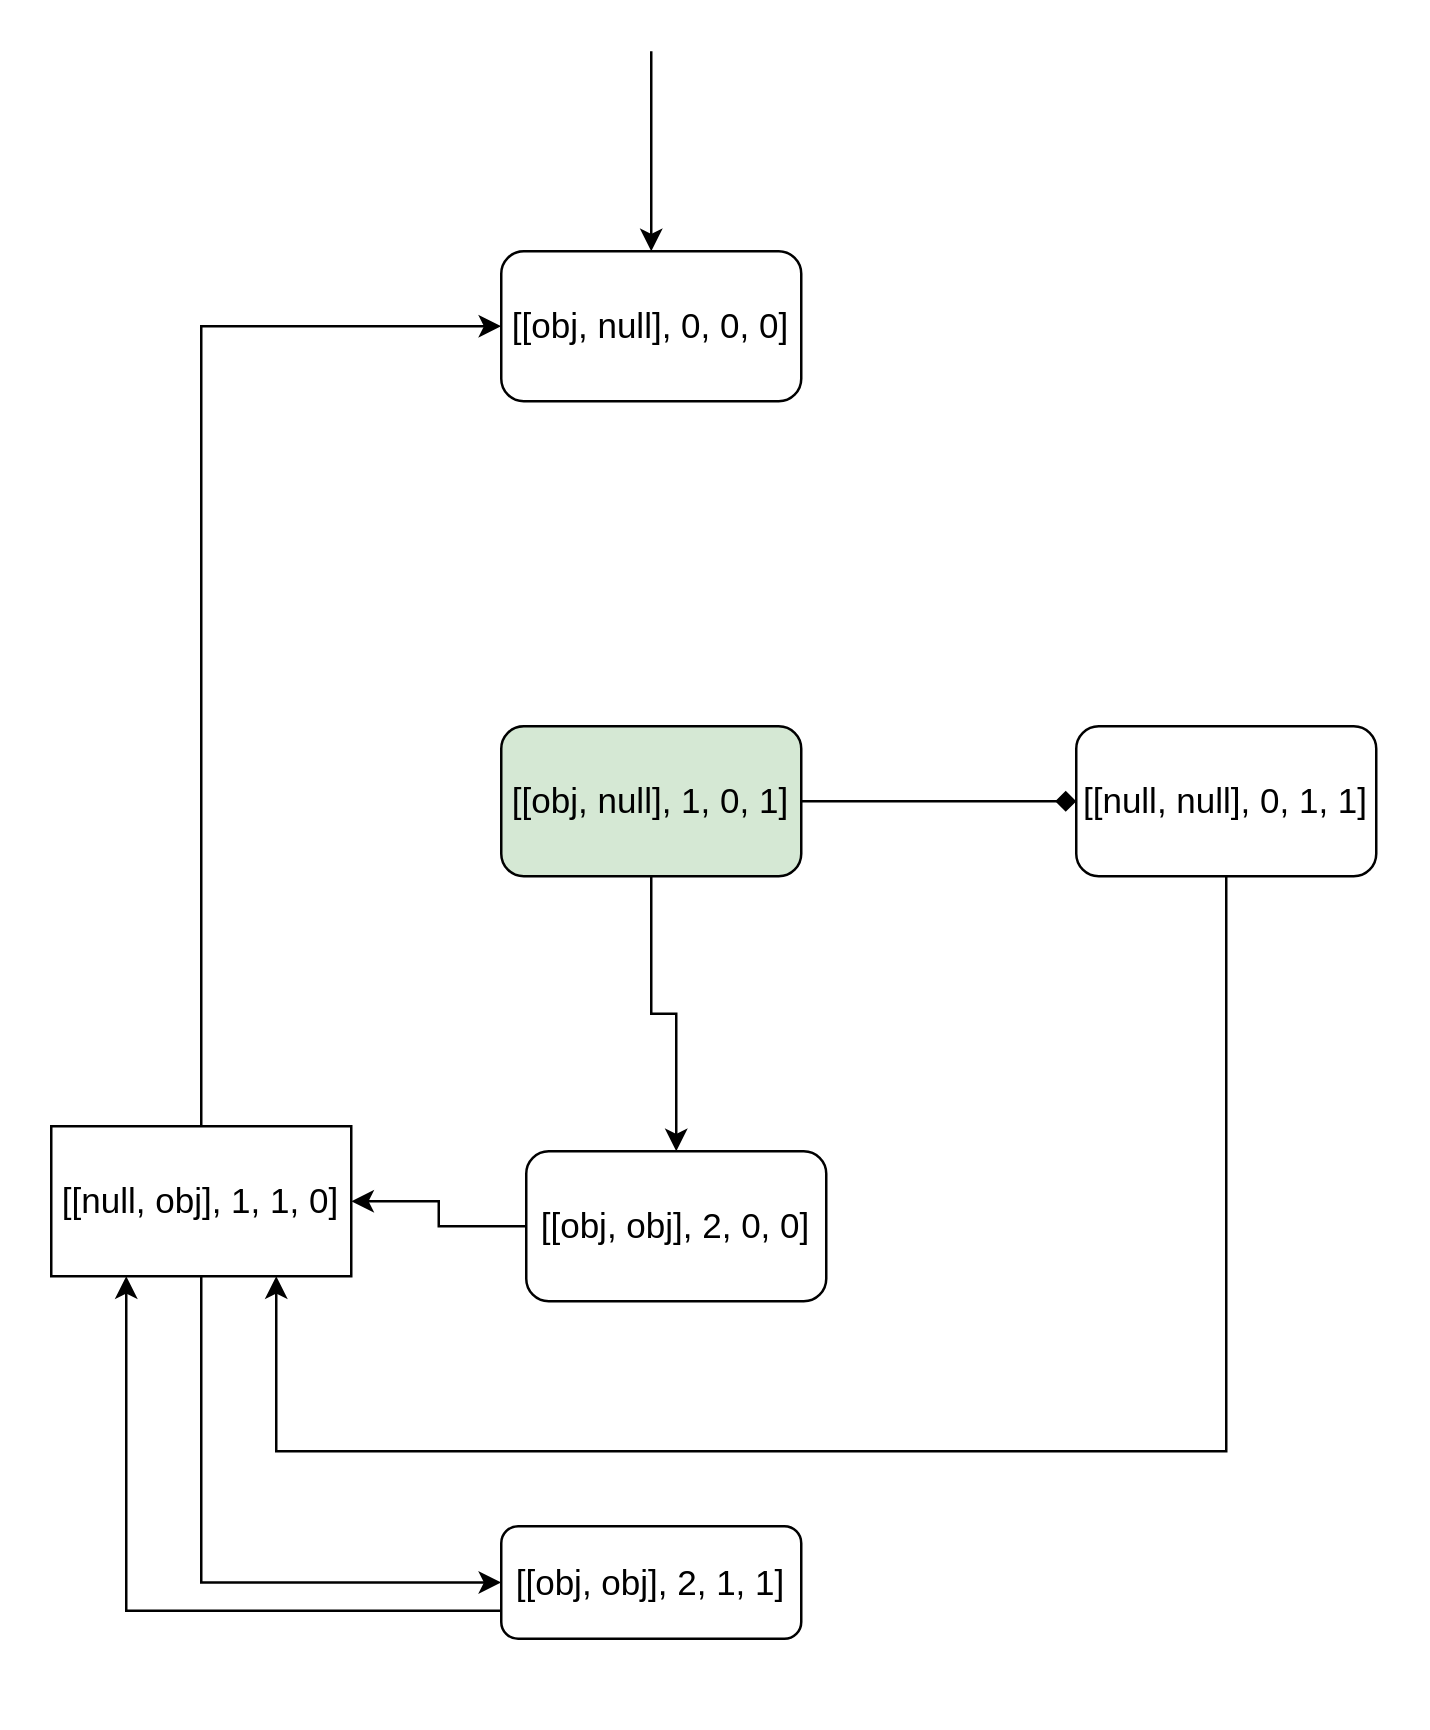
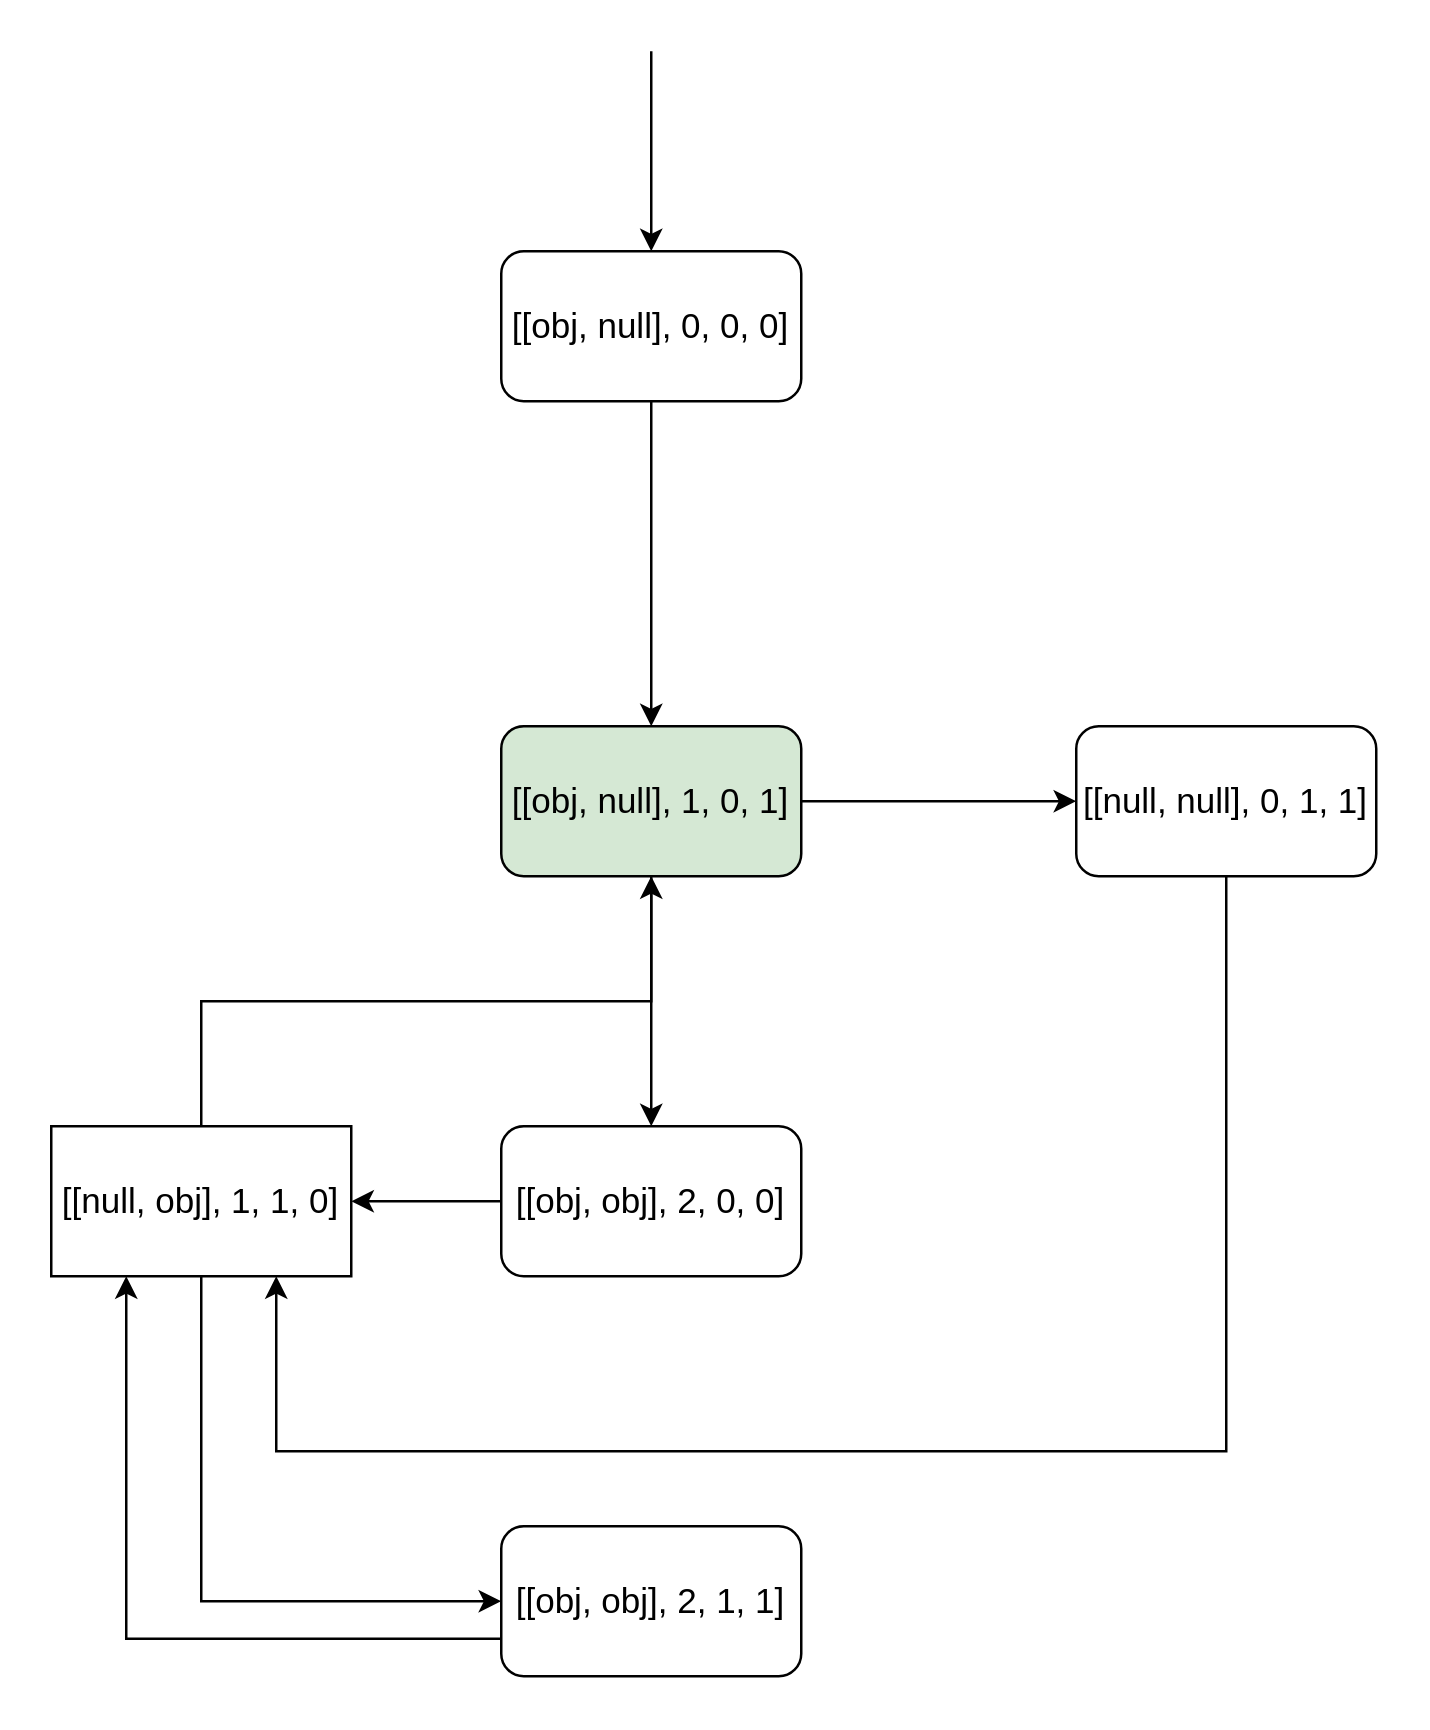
edge "[[null, obj], 1, 1, 0]" -> "[[obj, null], 0, 0, 0]": now "[[null, obj], 1, 1, 0]" -> "[[obj, null], 1, 0, 1]"
edge "[[obj, null], 0, 0, 0]" -> "[[obj, null], 1, 0, 1]": added
edge "[[obj, null], 1, 0, 1]" -> "[[null, null], 0, 1, 1]": arrowhead diamond -> classic
node "[[obj, obj], 2, 0, 0]": moved (676, 1226) -> (651, 1201)
node "[[obj, obj], 2, 1, 1]": size 300x113 -> 300x150
